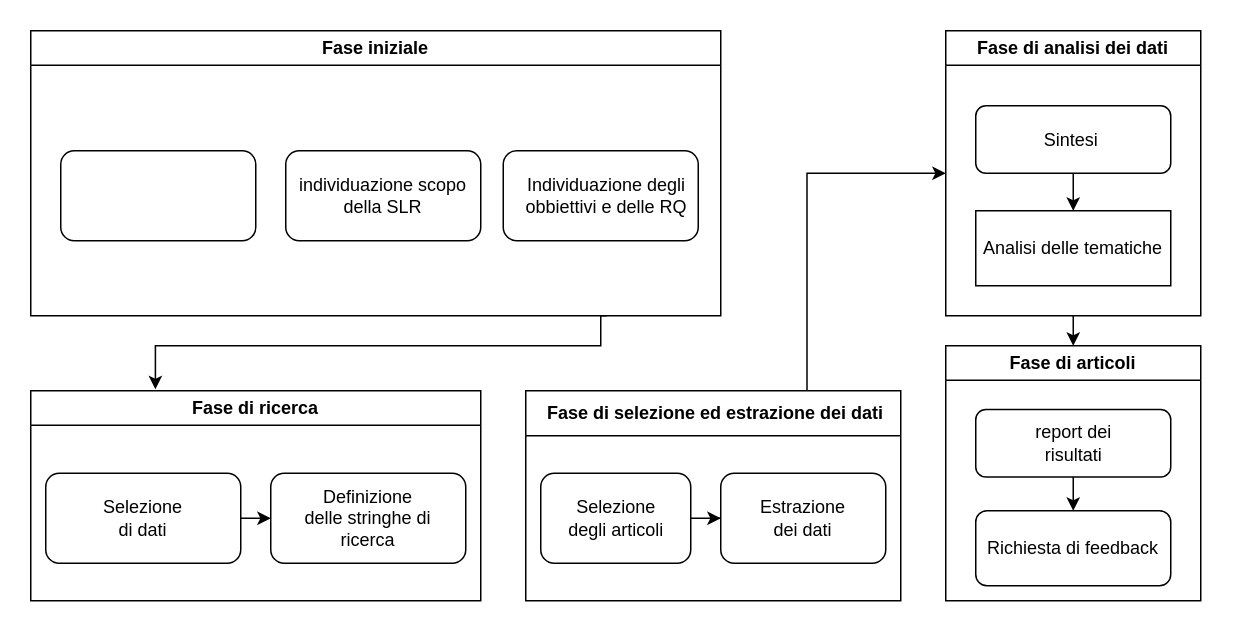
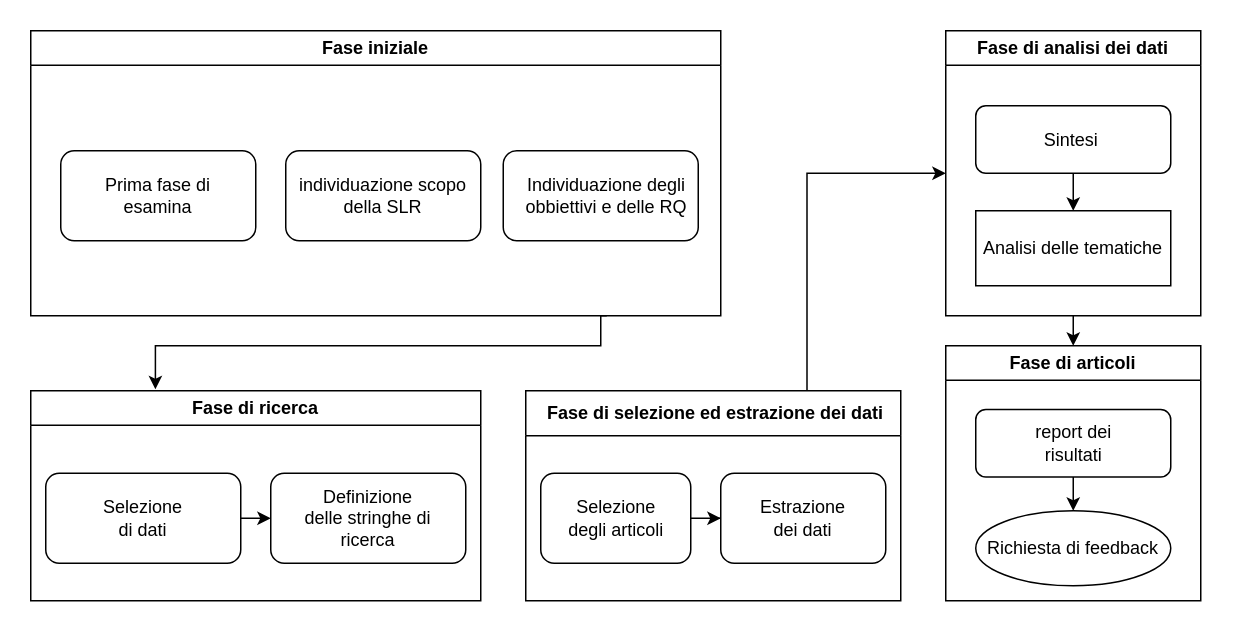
node "Prima fase di esamina": added
node "Richiesta di feedback": shape rounded rectangle -> ellipse
